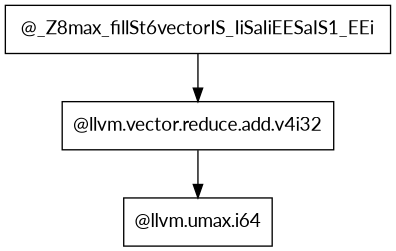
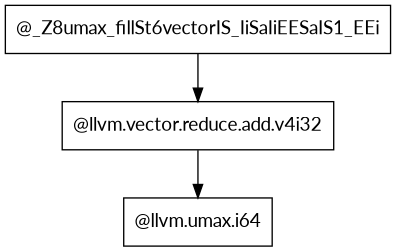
node "@_Z8max_fillSt6vectorIS_IiSaIiEESaIS1_EEi": label "@_Z8max_fillSt6vectorIS_IiSaIiEESaIS1_EEi" -> "@_Z8umax_fillSt6vectorIS_IiSaIiEESaIS1_EEi"
